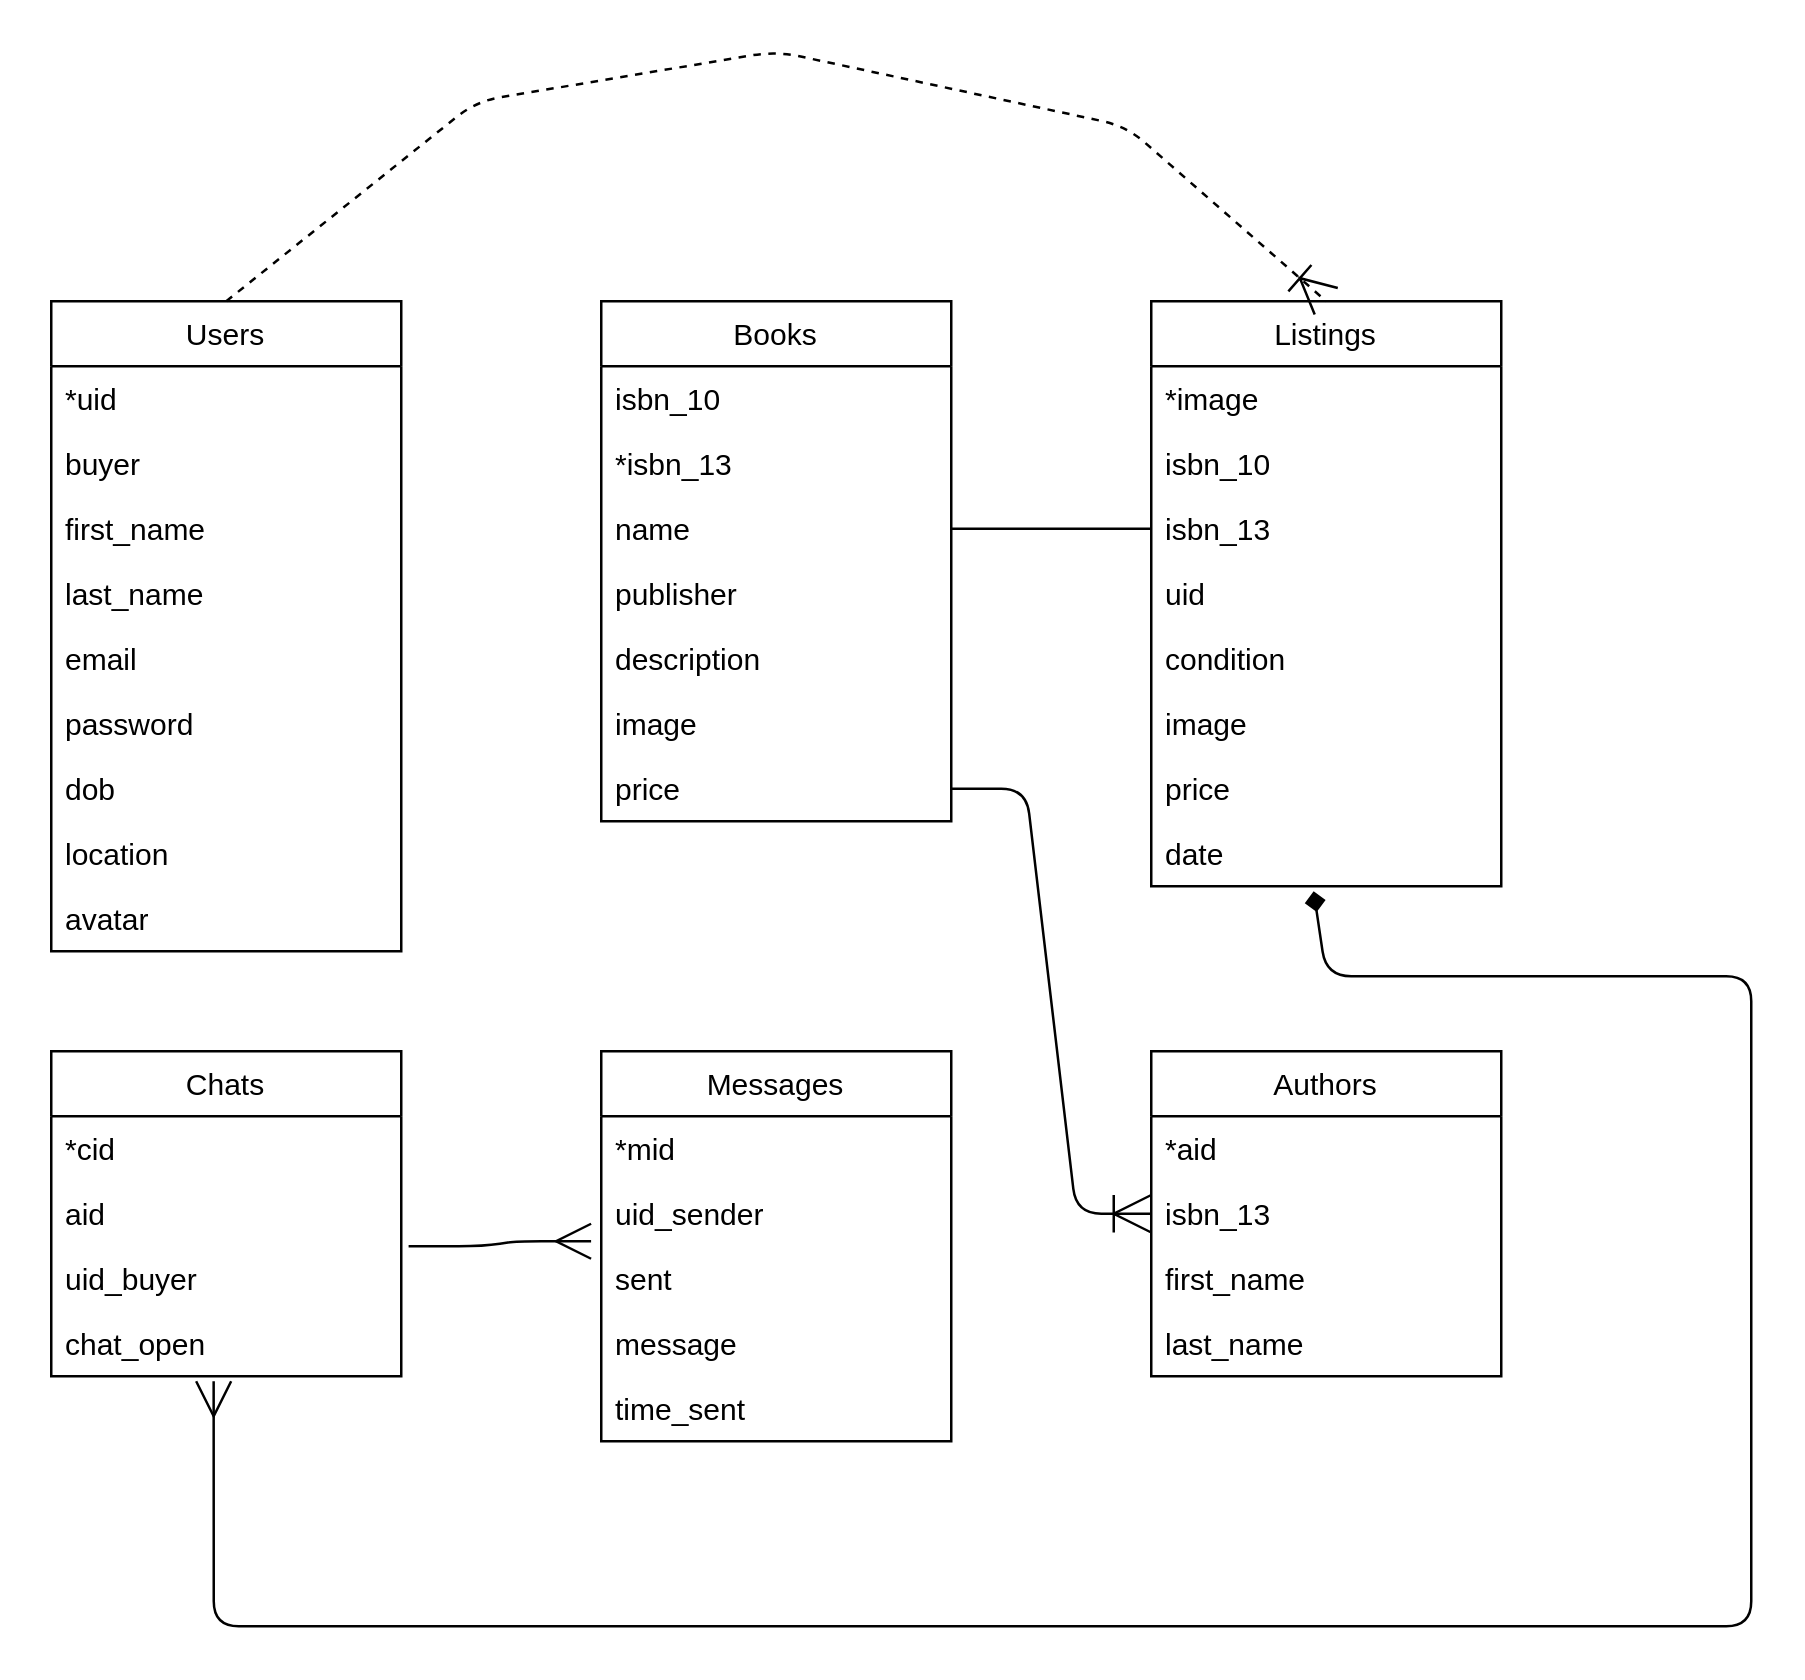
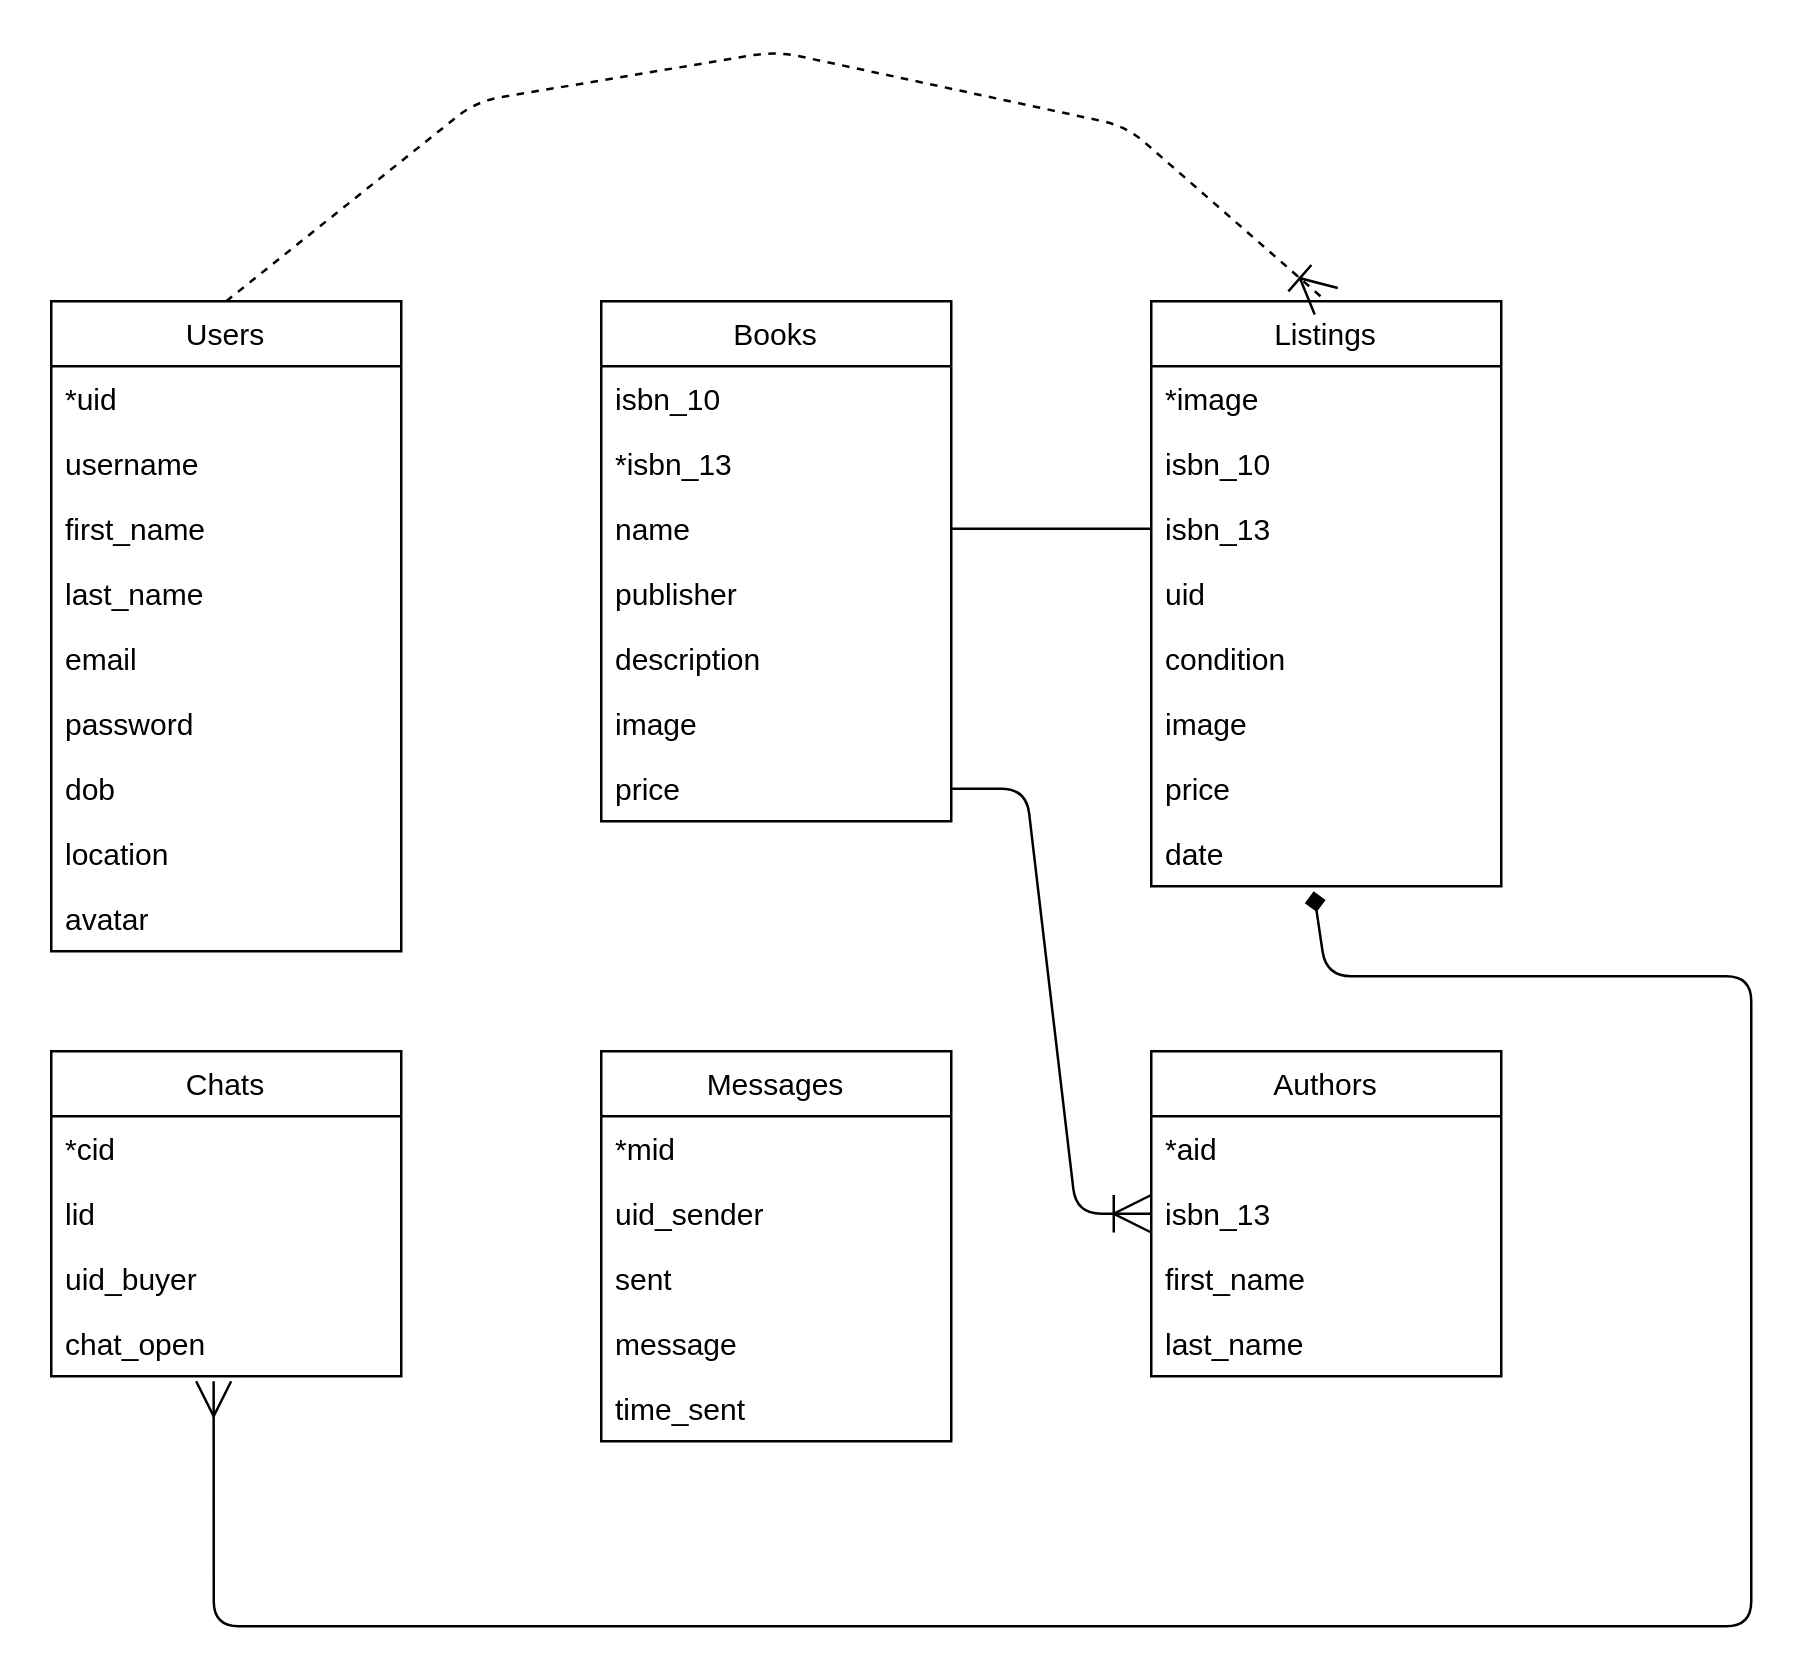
node "buyer": label "buyer" -> "username"
node "aid": label "aid" -> "lid"
edge "uid_buyer" -> "sent": removed
